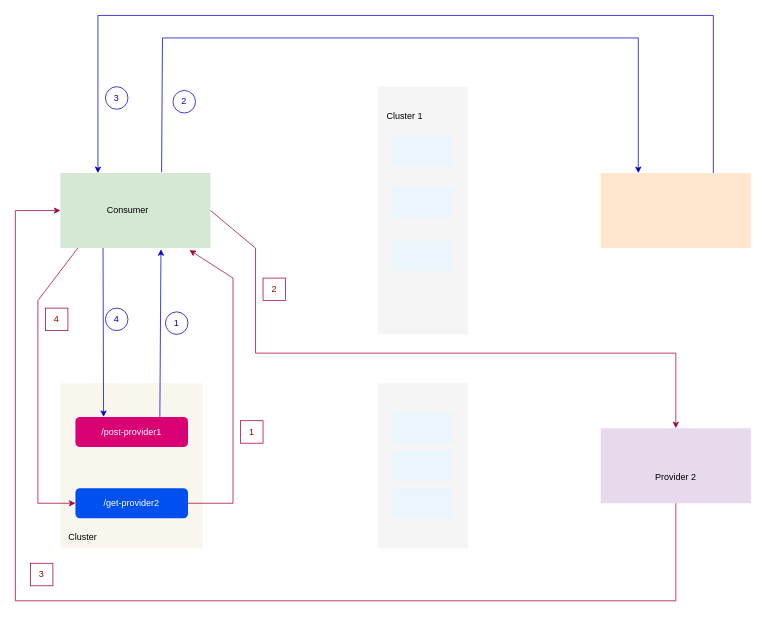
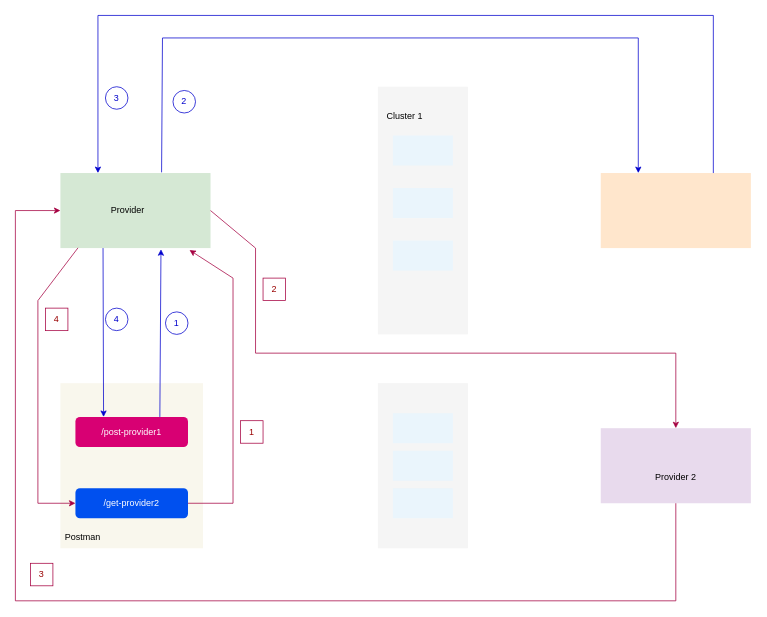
node "Consumer": label "Consumer" -> "Provider"
node "Cluster": label "Cluster" -> "Postman"
